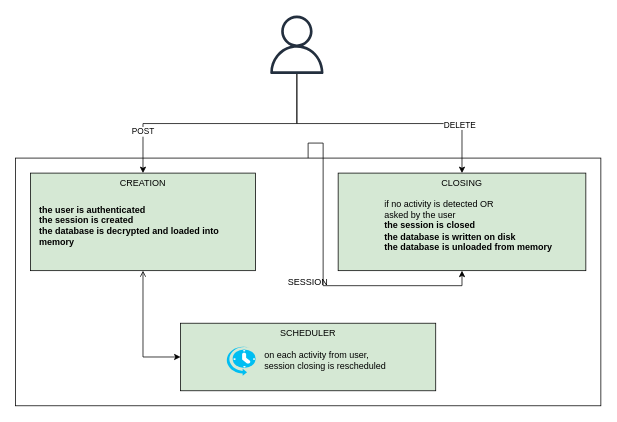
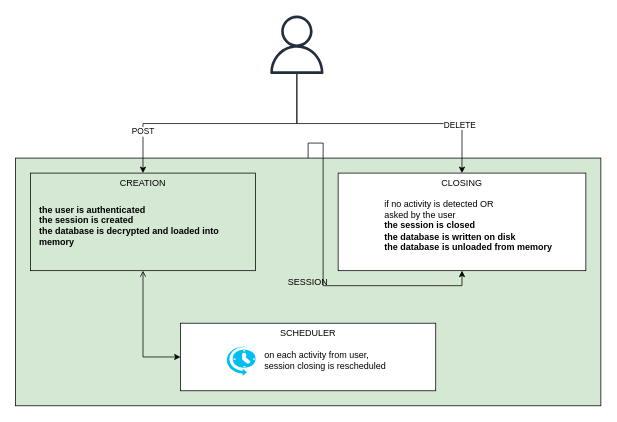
node "CLOSING": fillcolor #d5e8d4 -> #ffffff
node "SESSION": fillcolor #ffffff -> #d5e8d4
node "SCHEDULER": fillcolor #d5e8d4 -> #ffffff
